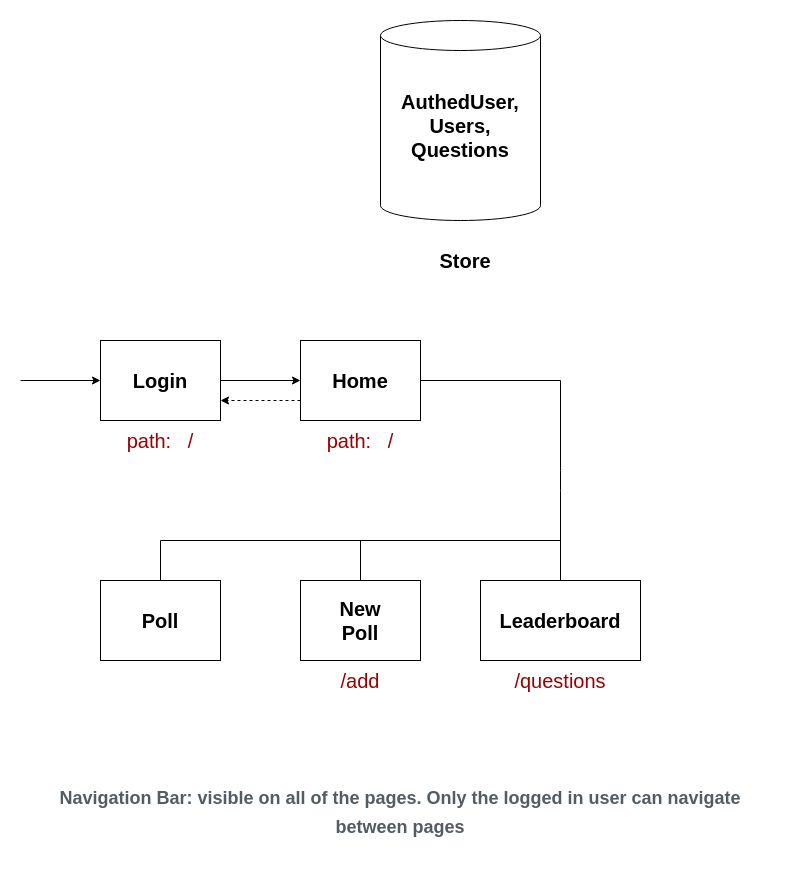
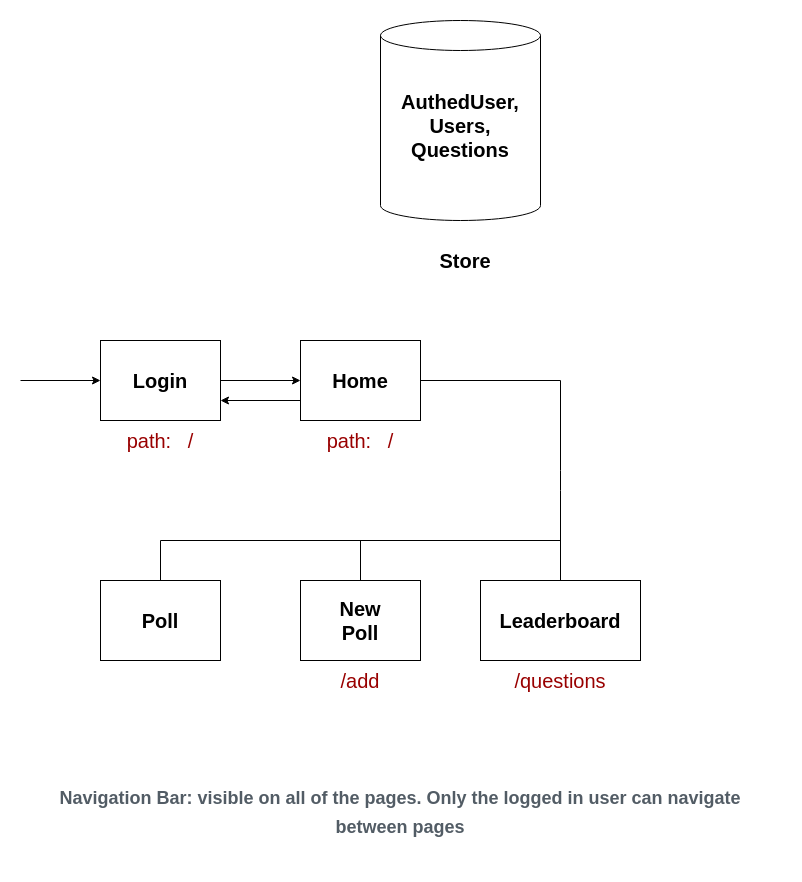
edge "Home" -> "Login": style dashed -> solid
